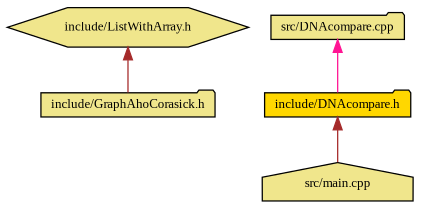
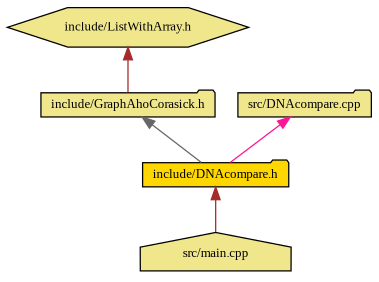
edge "include/DNAcompare.h" -> "include/GraphAhoCorasick.h": added
